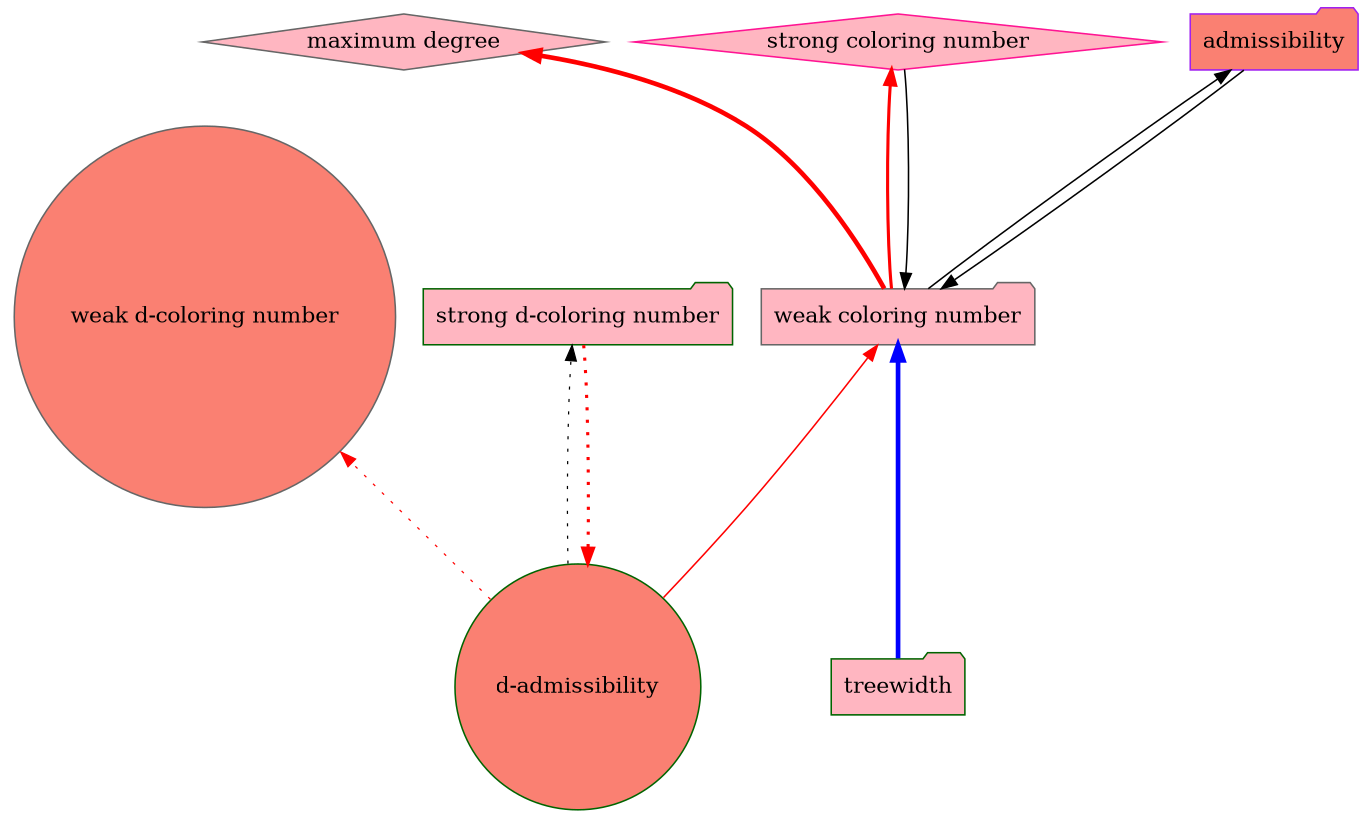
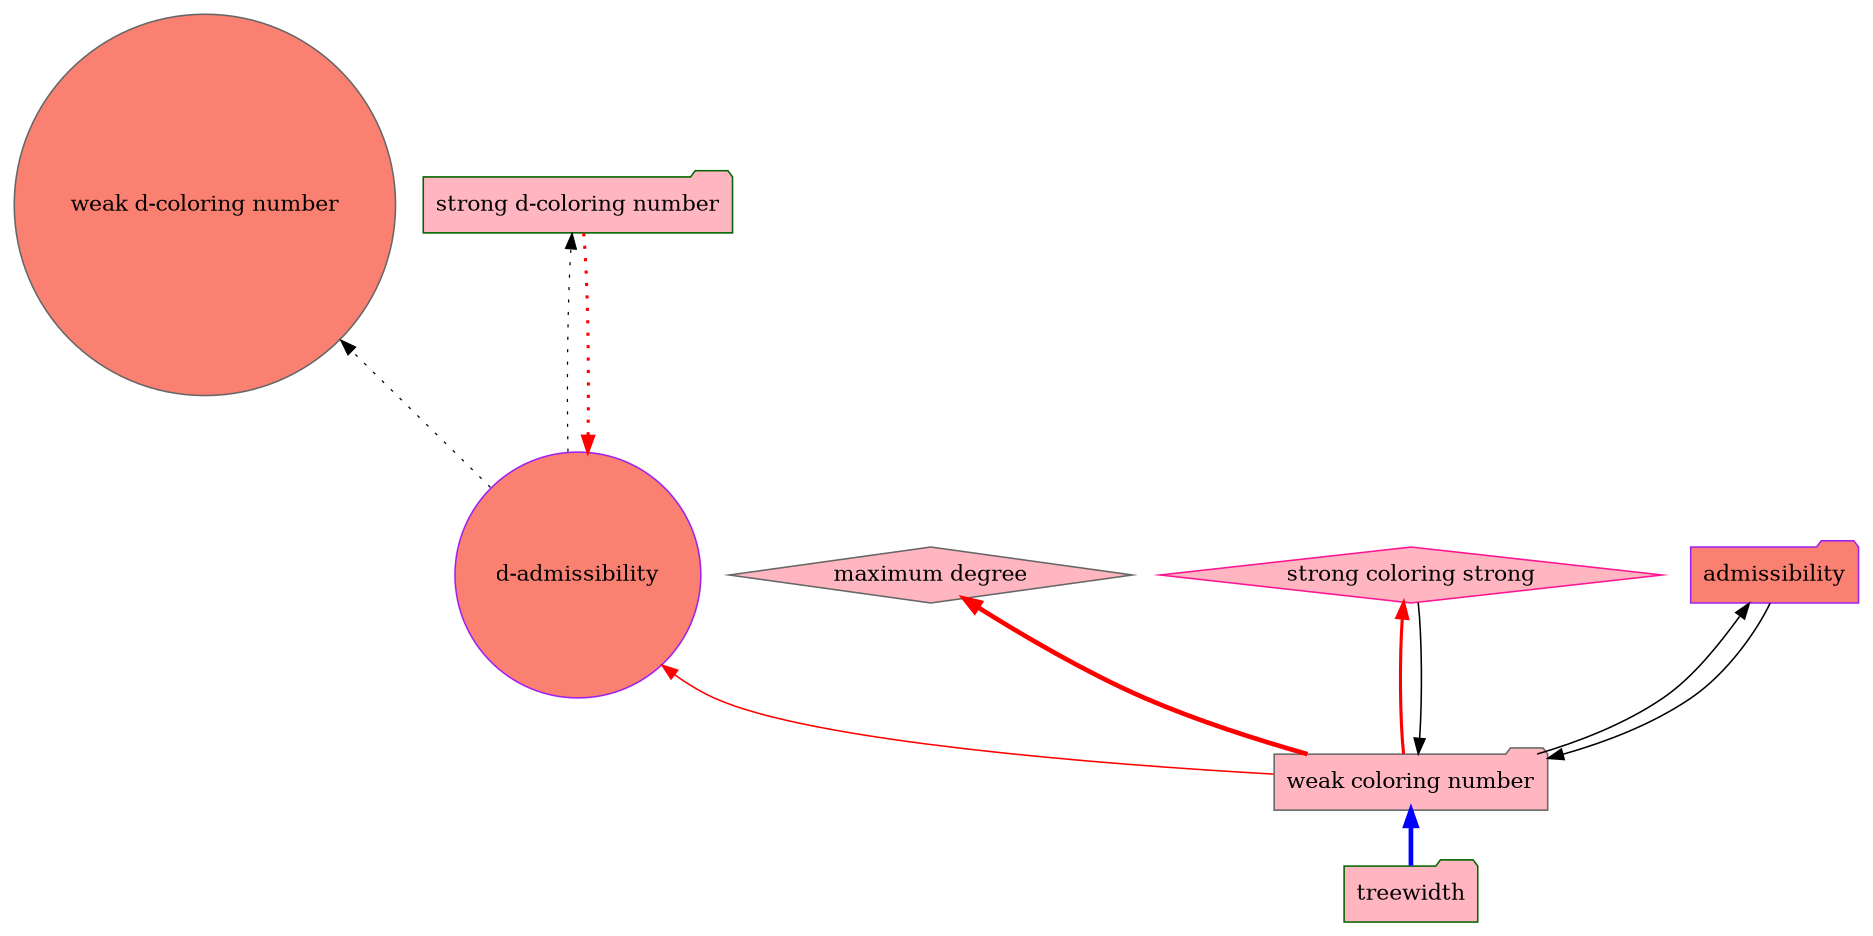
node "strong coloring number": label "strong coloring number" -> "strong coloring strong"
edge "d-admissibility" -> "weak coloring number": reversed
edge "d-admissibility" -> "weak d-coloring number": color red -> black
node "d-admissibility": color darkgreen -> purple
